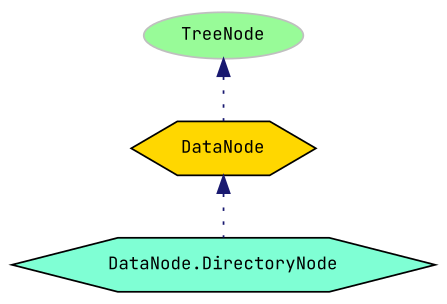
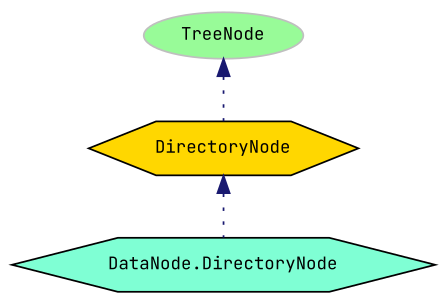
node "DataNode": label "DataNode" -> "DirectoryNode"
